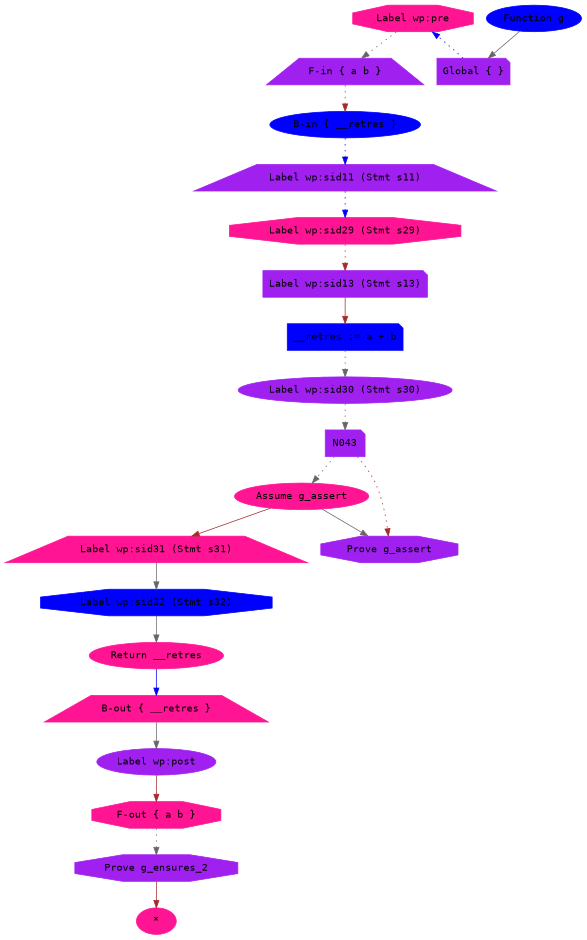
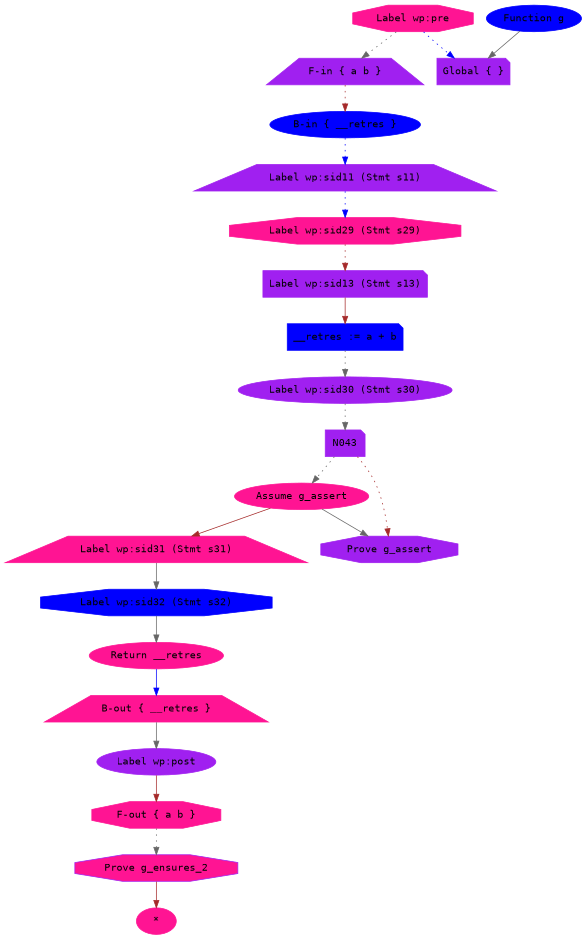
edge "Global { }" -> "Label wp:pre": reversed
node "Prove g_ensures_2": fillcolor purple -> deeppink
